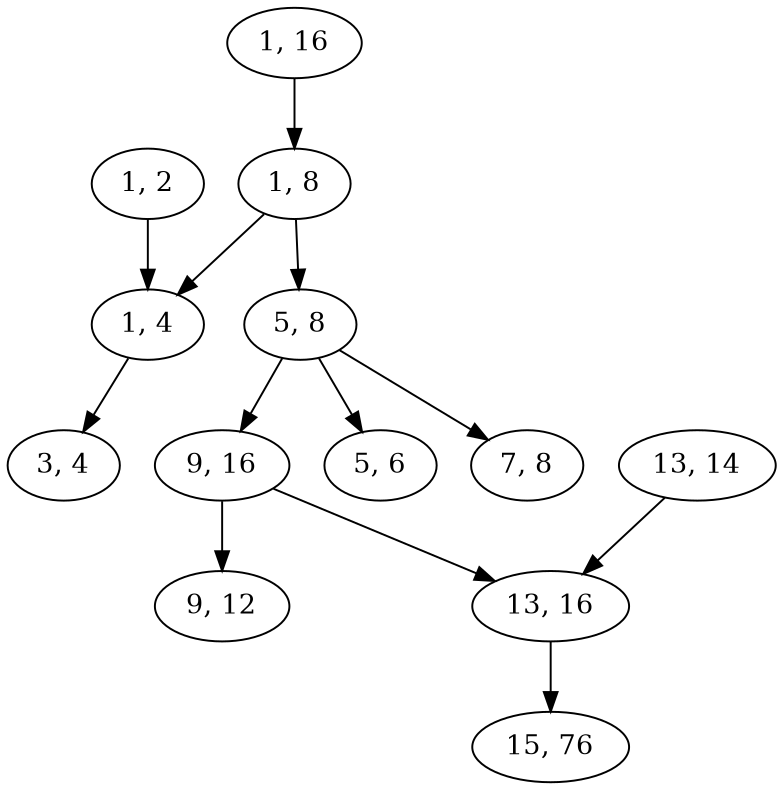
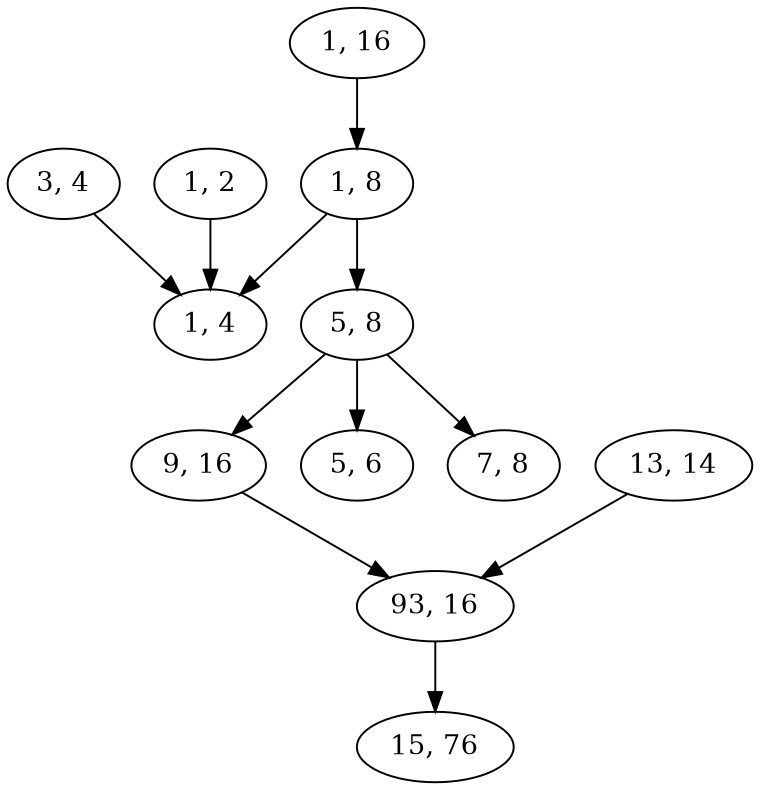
edge "1, 4" -> "3, 4": reversed
node "9, 12": removed
node "13, 16": label "13, 16" -> "93, 16"
